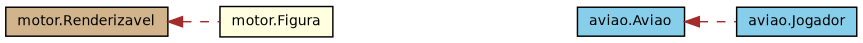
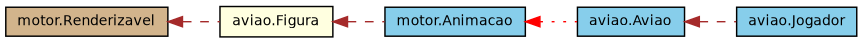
node "motor.Figura": label "motor.Figura" -> "aviao.Figura"
node "motor.Animacao": added
